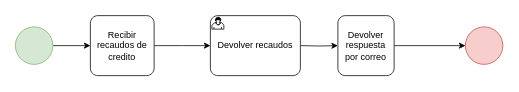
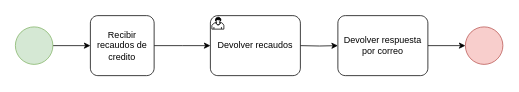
node "Devolver respuesta por correo": size 56x60 -> 90x60
